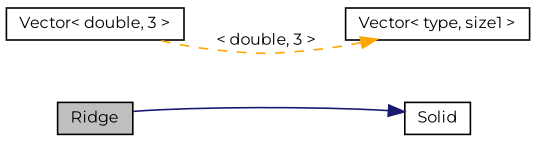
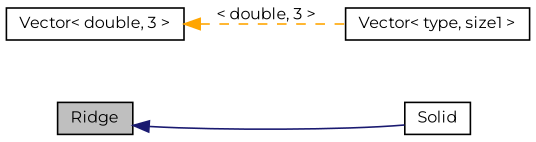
edge "Vector< double, 3 >" -> "Vector< type, size1 >": reversed
edge "Ridge" -> "Solid": reversed
